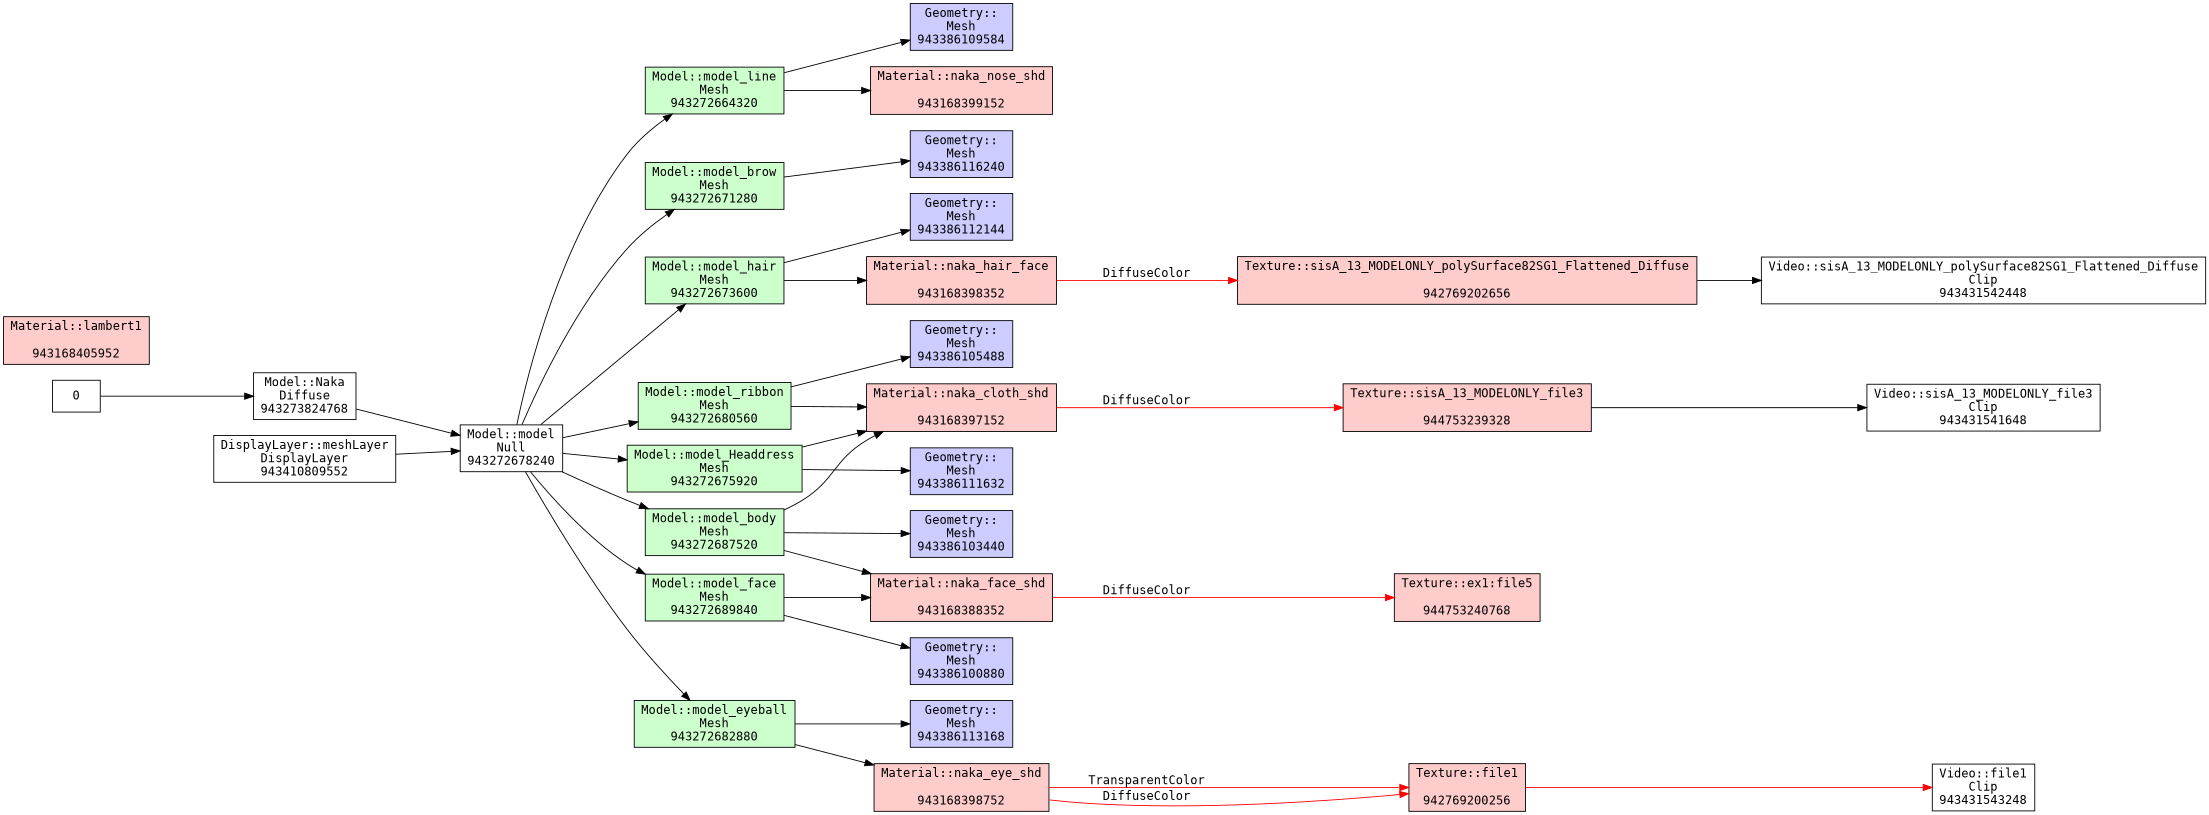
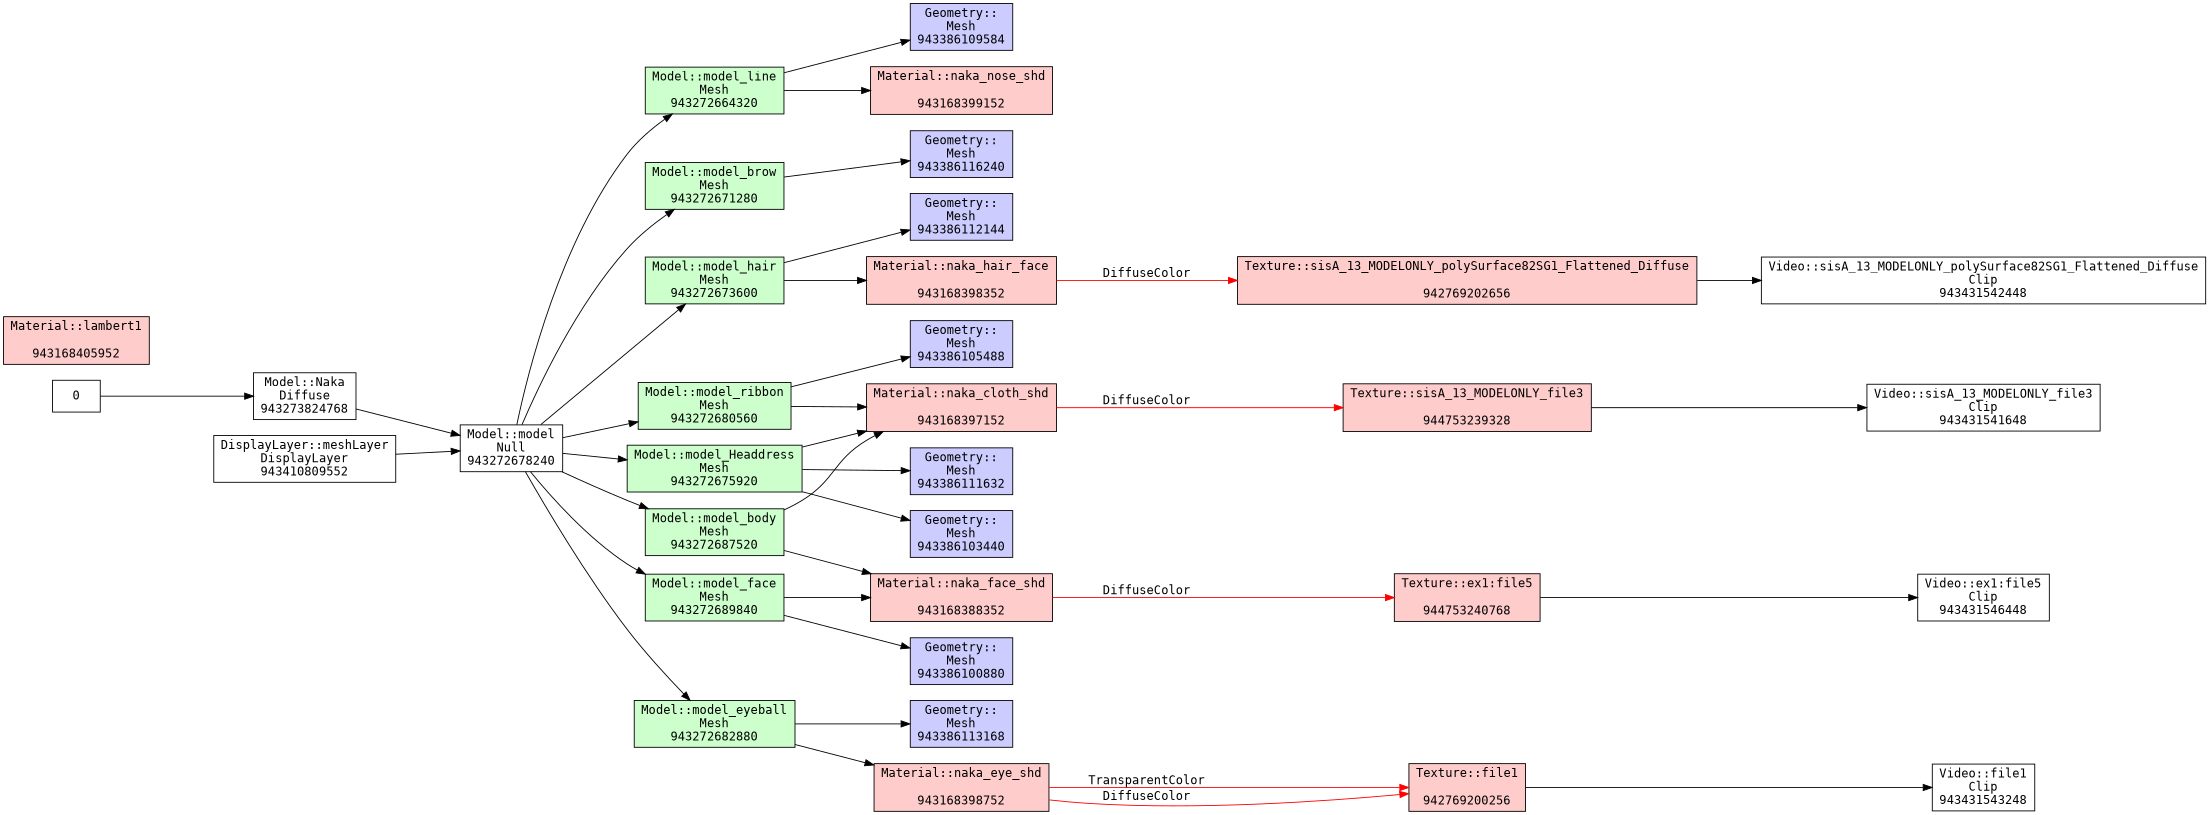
edge "Model::model_body Mesh 943272687520" -> "Geometry:: Mesh 943386103440": now "Model::model_Headdress Mesh 943272675920" -> "Geometry:: Mesh 943386103440"
node "Video::ex1:file5 Clip 943431546448": added
edge "Texture::file1 942769200256" -> "Video::file1 Clip 943431543248": color #ff0000 -> black
